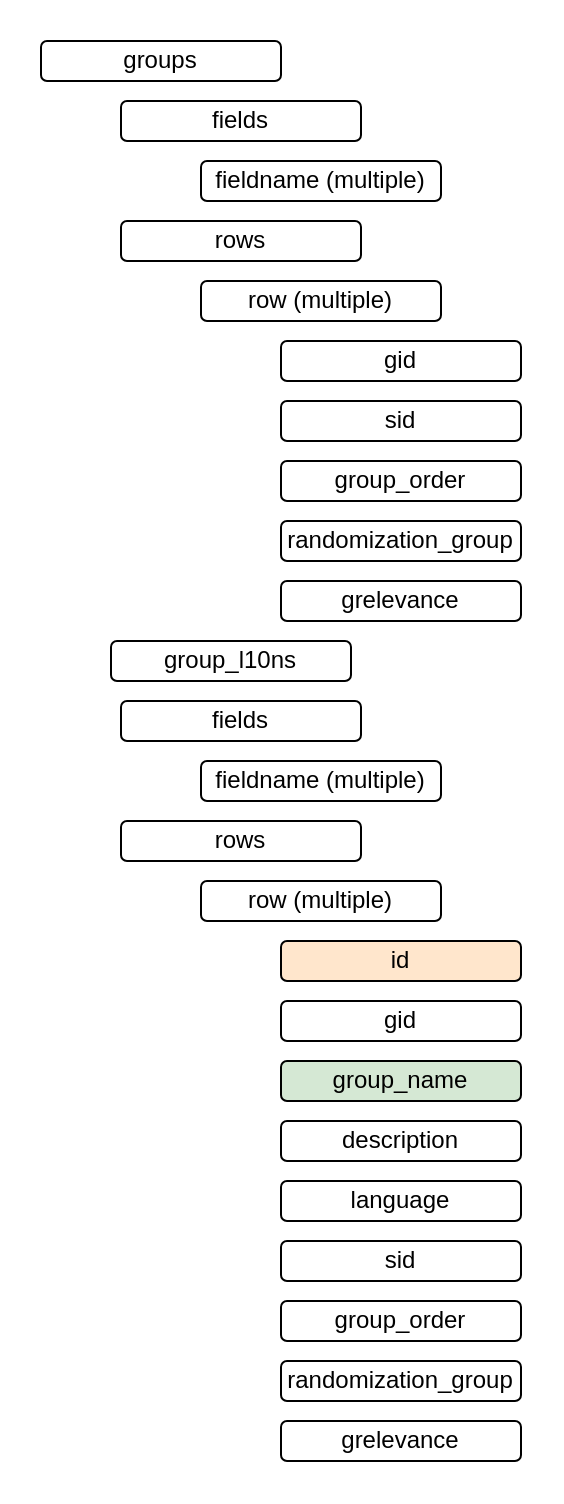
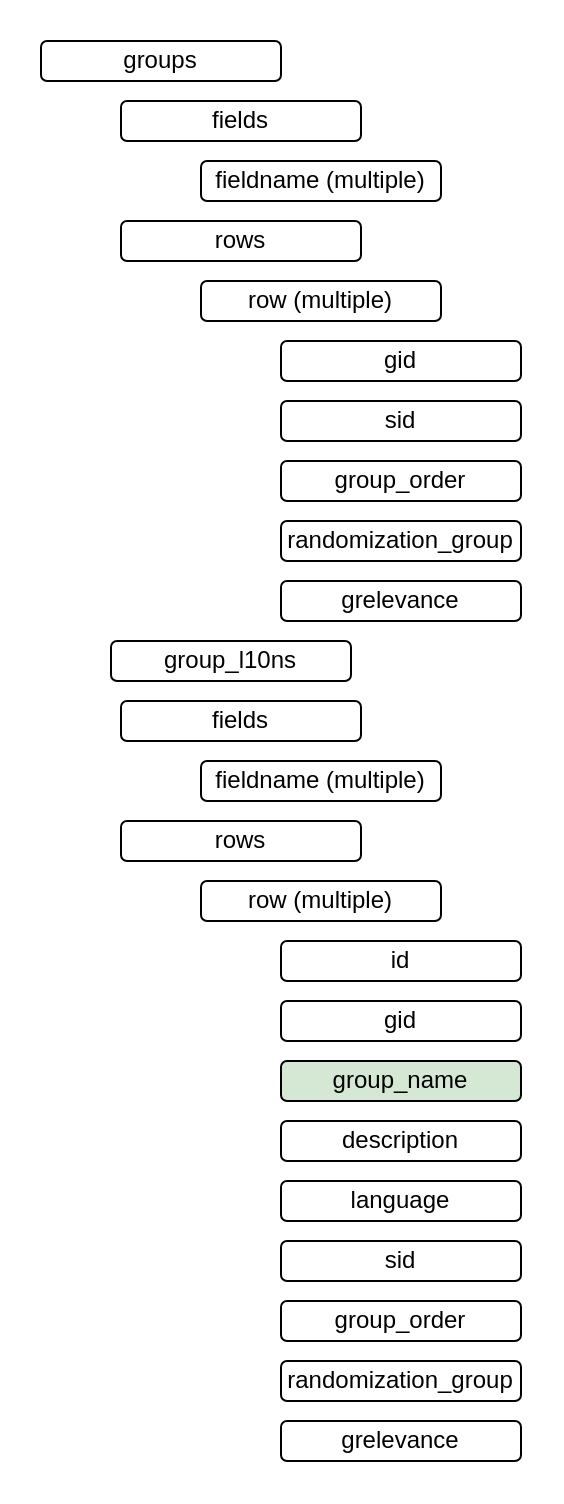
node "id": fillcolor #ffe6cc -> #ffffff
